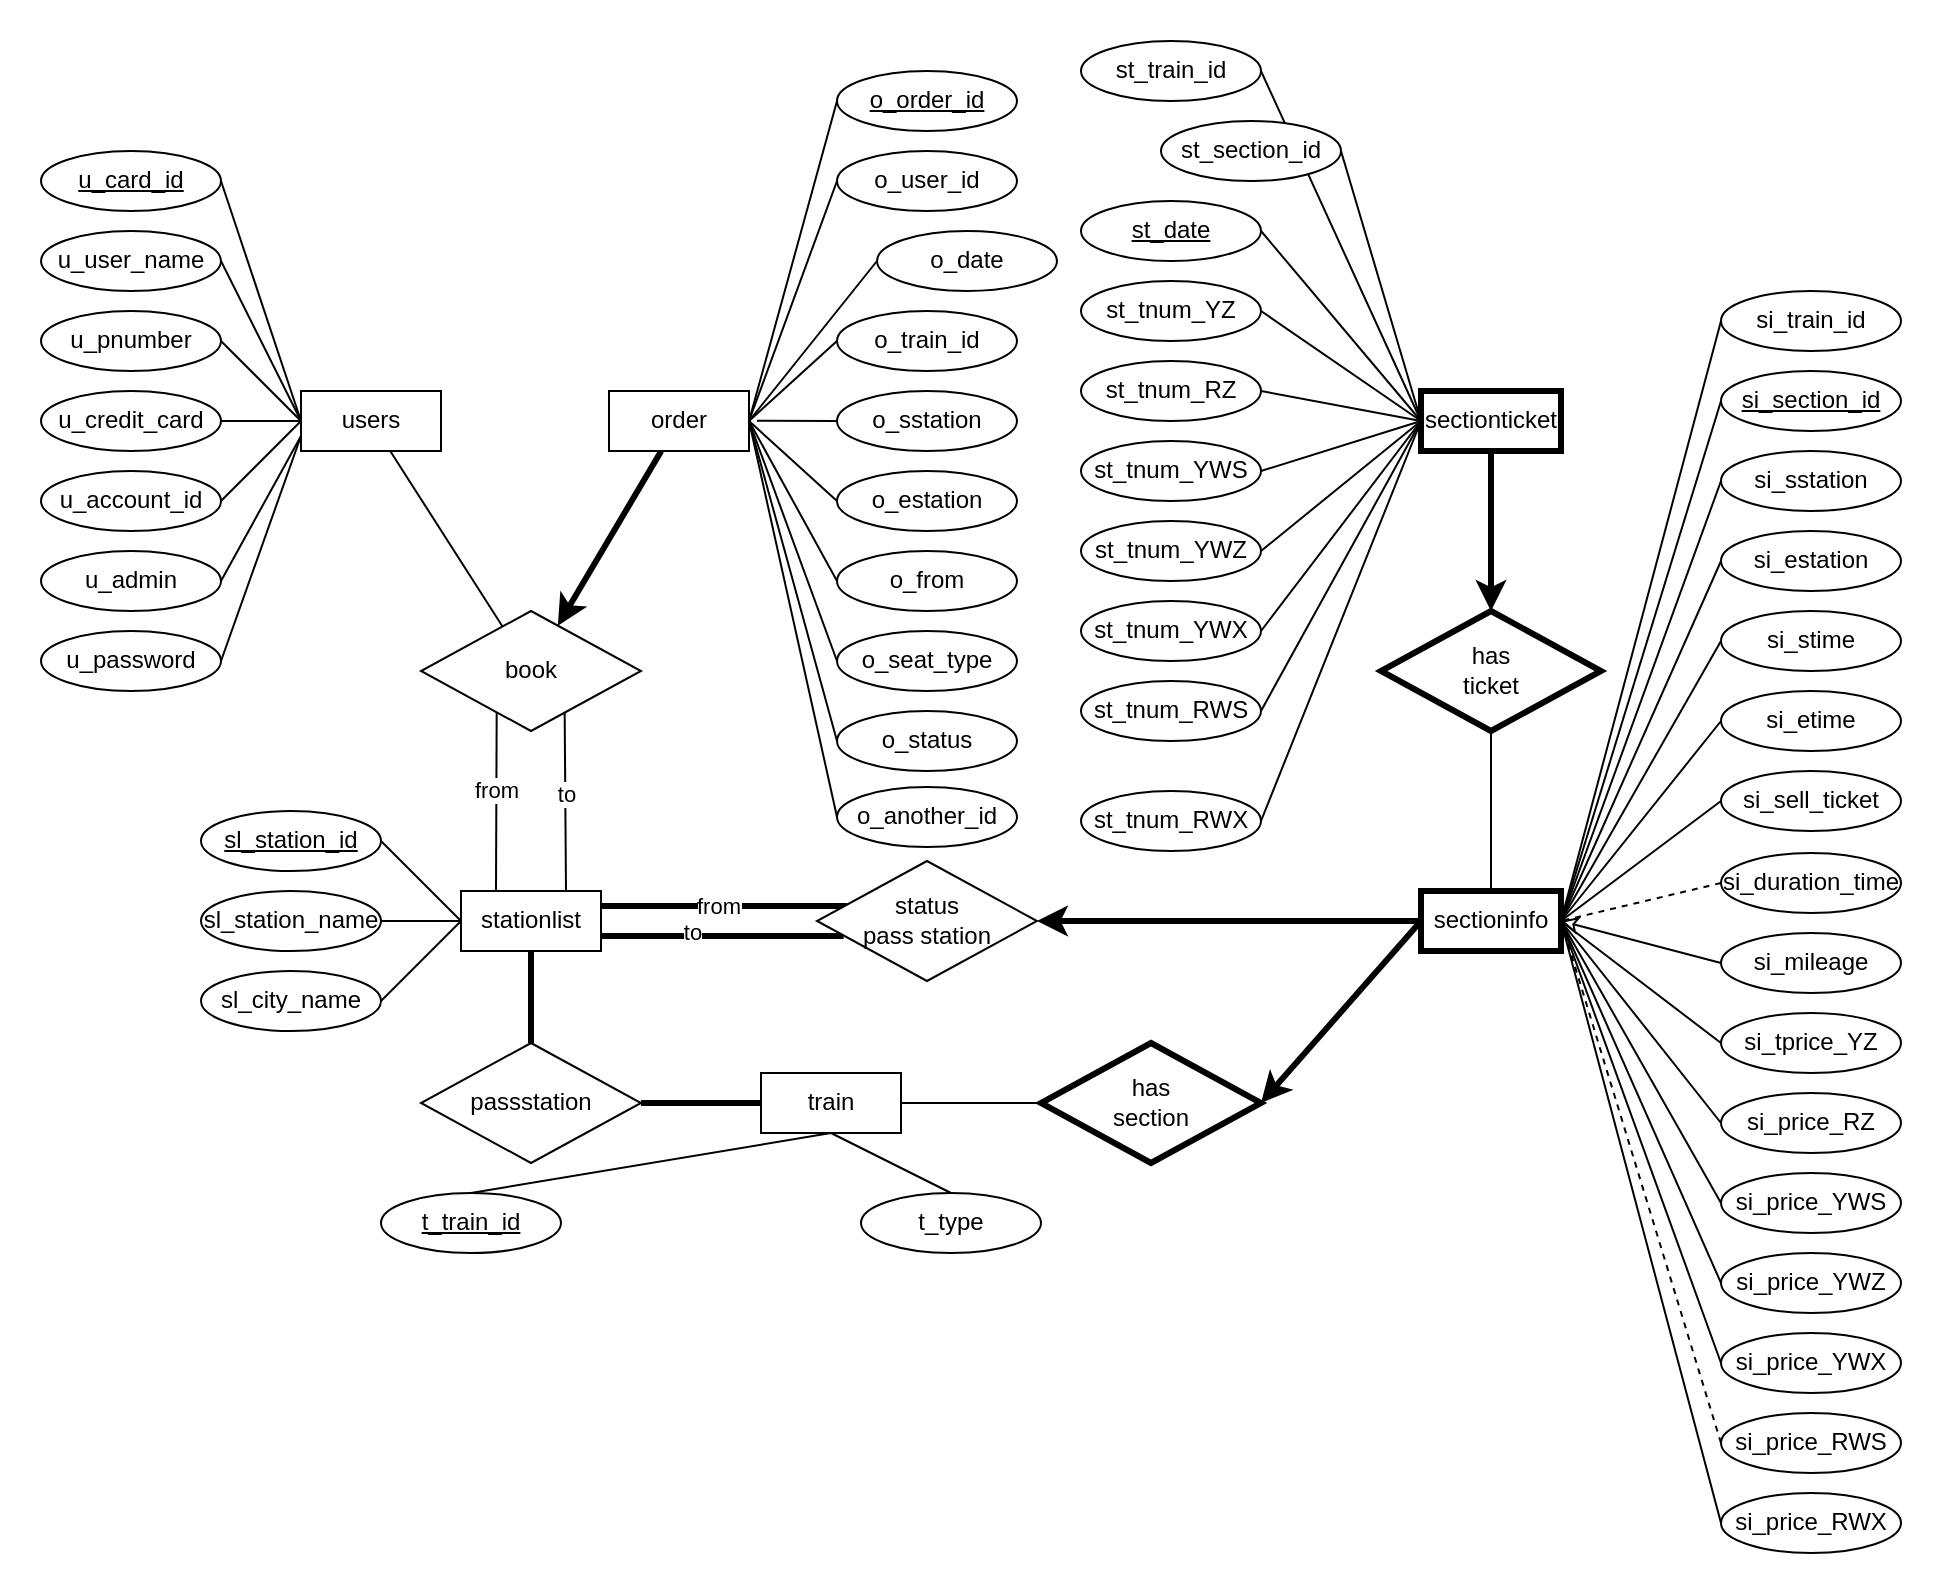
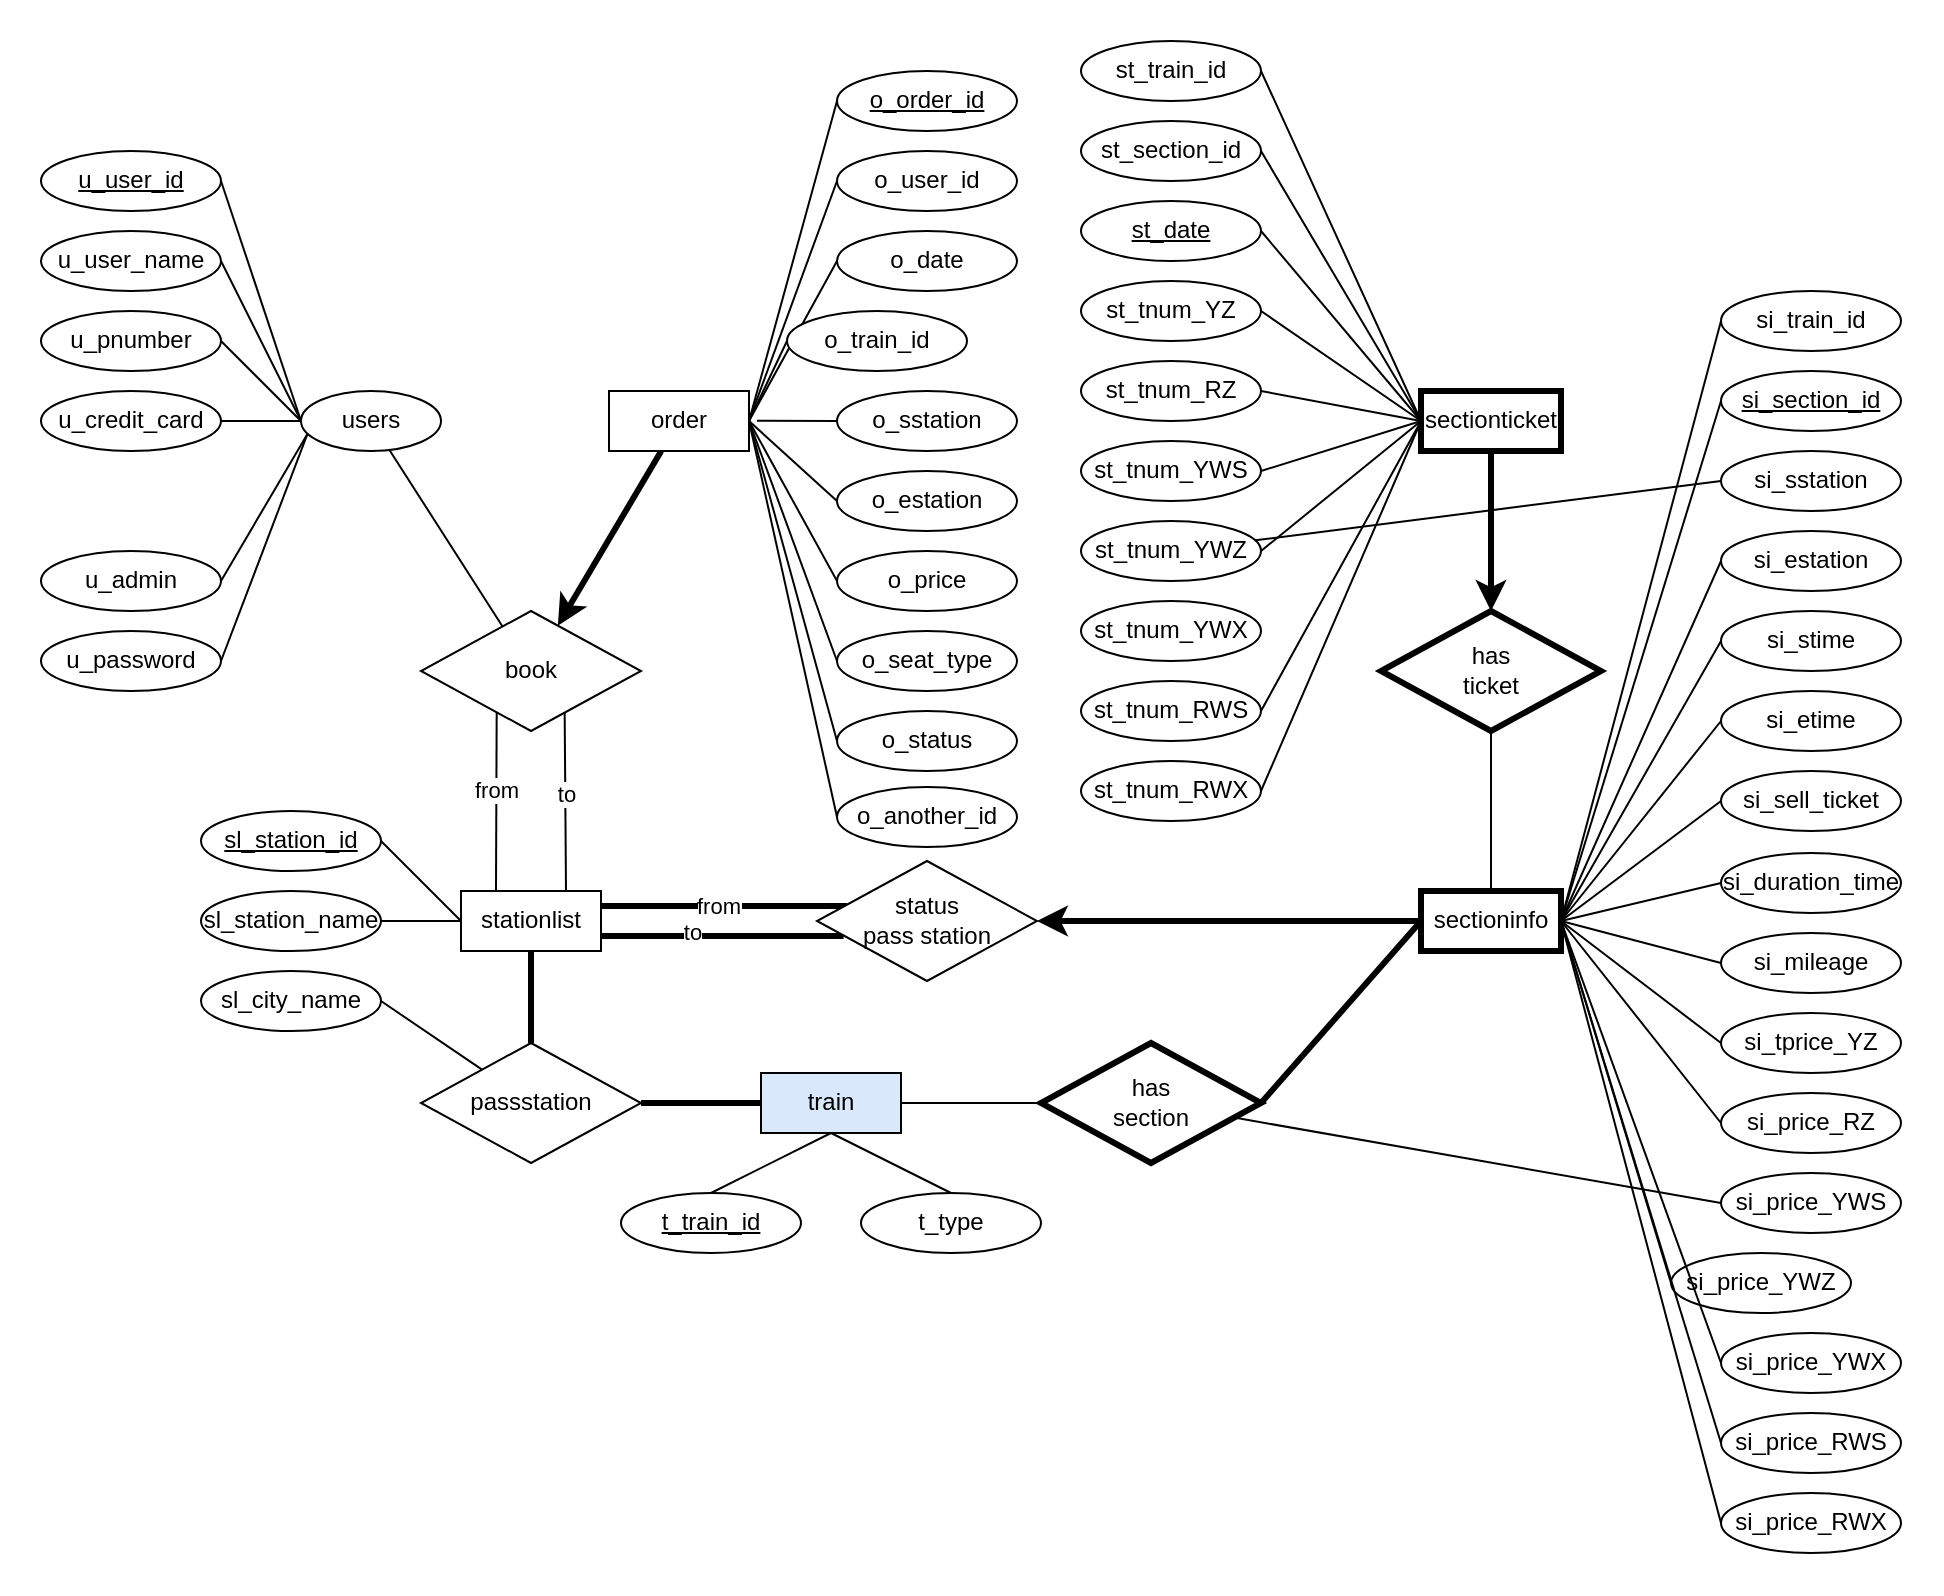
node "st_section_id": moved (1251, 151) -> (1171, 151)
node "u_card_id": label "u_card_id" -> "u_user_id"
node "o_date": moved (967, 261) -> (927, 261)
node "o_train_id": moved (927, 341) -> (877, 341)
node "users": shape rectangle -> ellipse
edge "users" -- "u_account_id": removed
node "u_account_id": removed
edge "sectionticket" -- "st_tnum_YWX": removed
node "o_from": label "o_from" -> "o_price"
edge "si_sstation" -- "sectioninfo": now "si_sstation" -- "st_tnum_YWZ"
node "st_tnum_RWX": moved (1171, 821) -> (1171, 791)
edge "si_duration_time" -- "sectioninfo": style dashed -> solid
edge "si_mileage" -> "sectioninfo": arrowhead classic -> none
edge "stationlist" -- "sl_city_name": now "passstation" -- "sl_city_name"
edge "sectioninfo" -- "si_price_YWS": now "has section" -- "si_price_YWS"
edge "sectioninfo" -> "has section": arrowhead classic -> none
node "train": fillcolor #ffffff -> #dae8fc
node "t_train_id": moved (471, 1223) -> (711, 1223)
node "si_price_YWZ": moved (1811, 1283) -> (1761, 1283)
edge "sectioninfo" -- "si_price_RWS": style dashed -> solid
